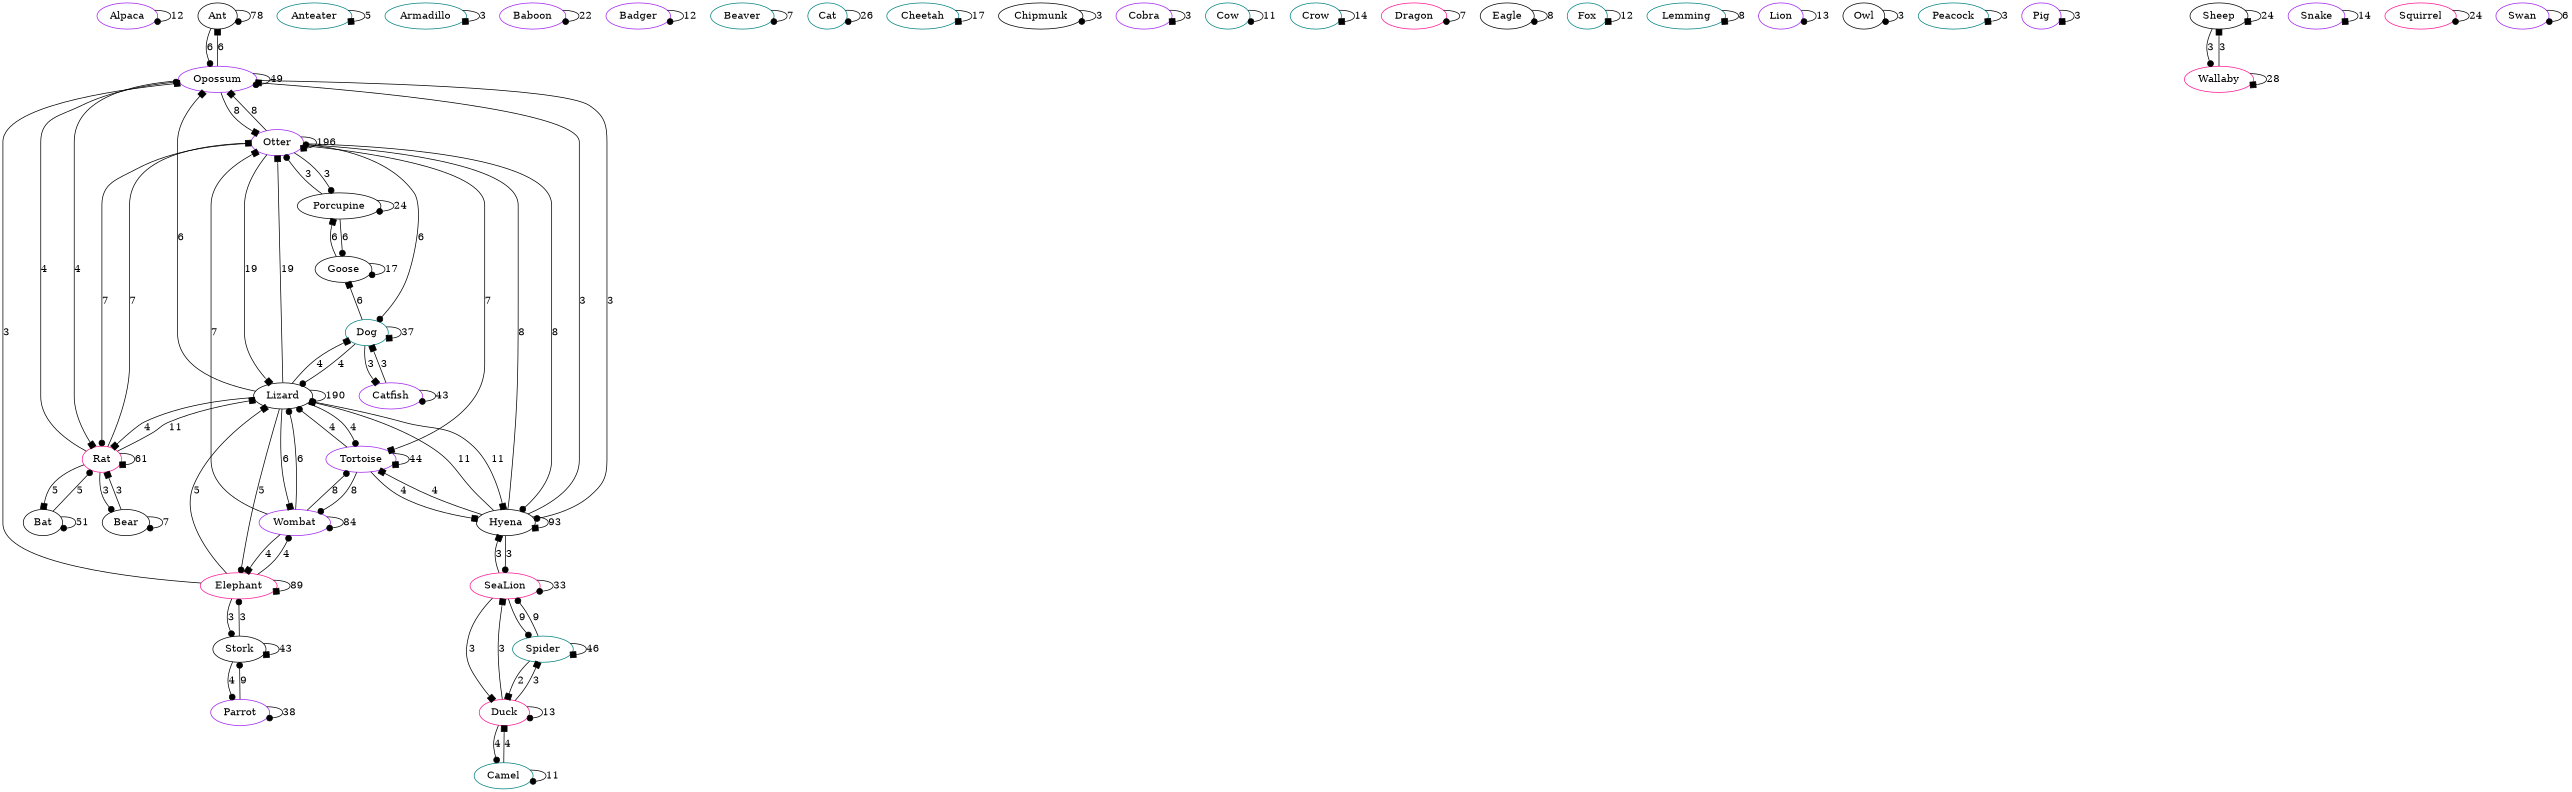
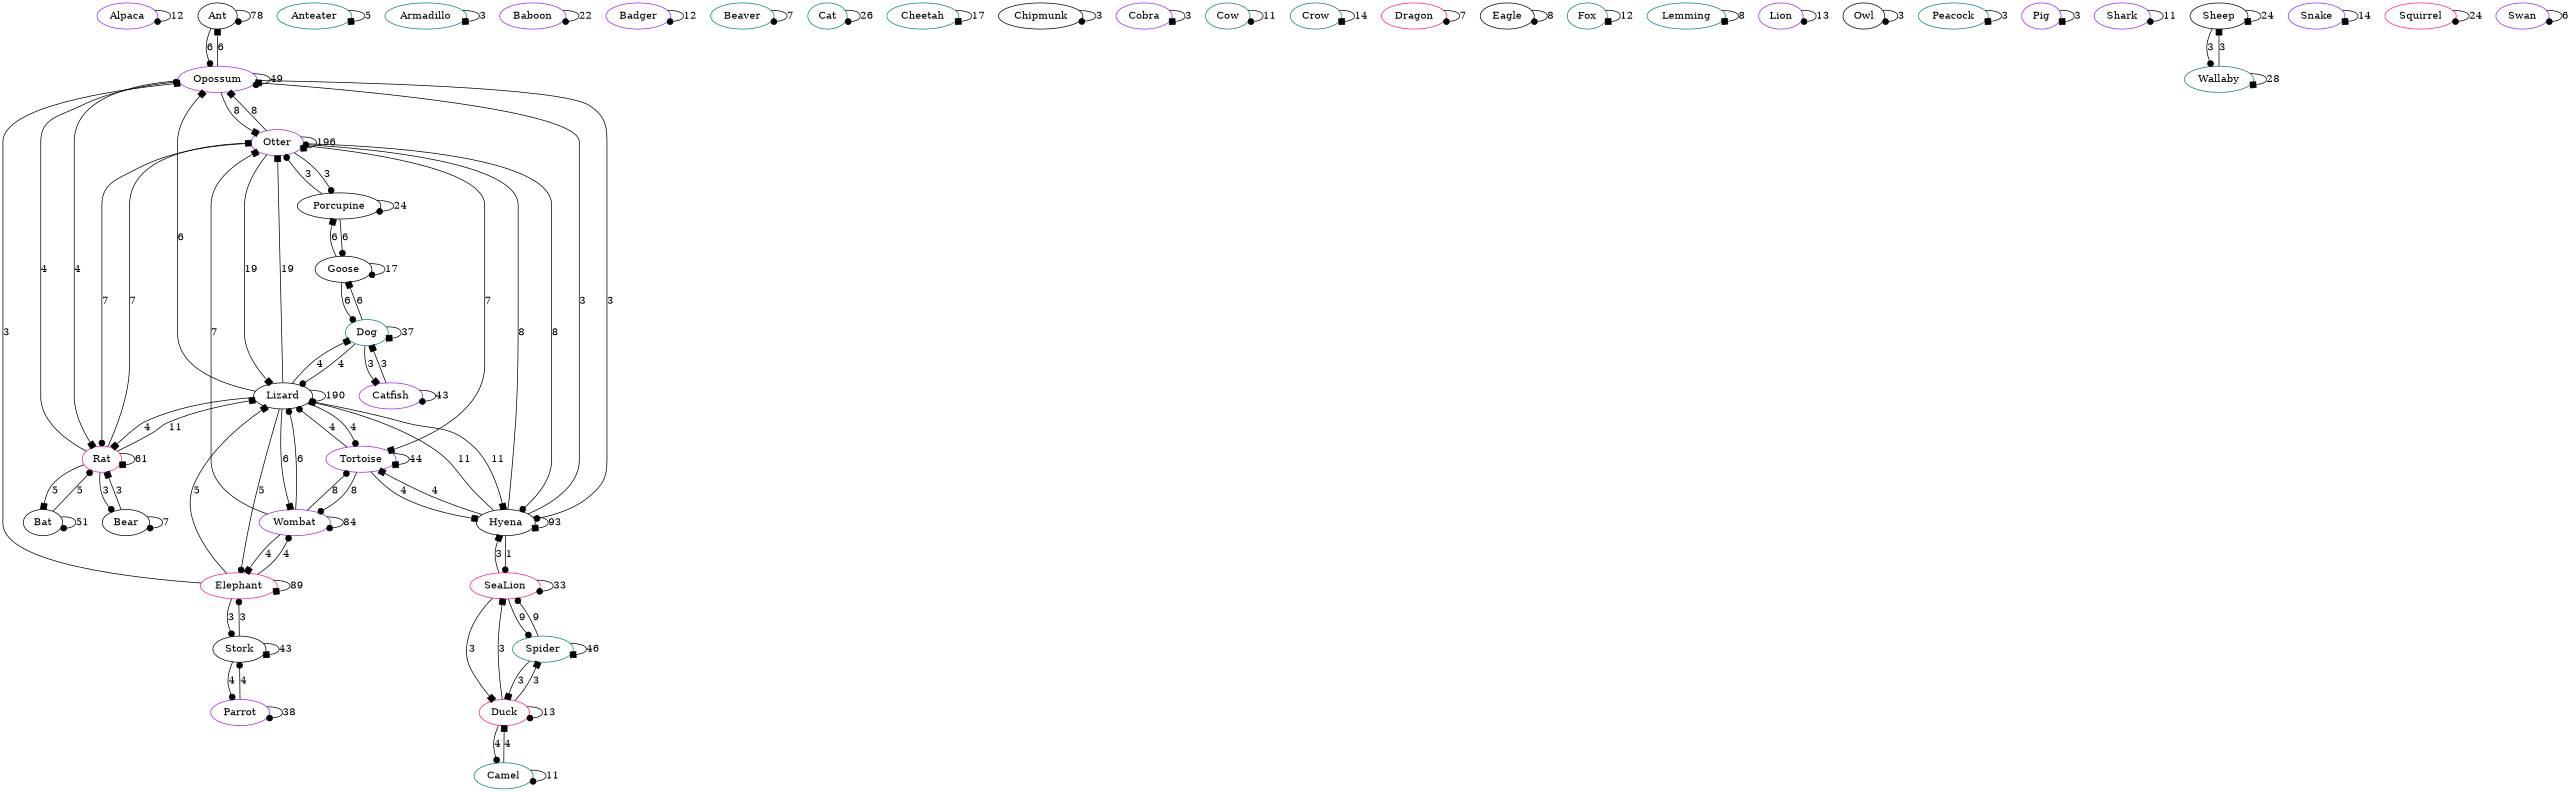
node "Shark": added
node "Wallaby": color deeppink -> teal
edge "Otter" -> "Dog": now "Goose" -> "Dog"
edge "Hyena" -> "SeaLion": label "3" -> "1"
edge "Parrot" -> "Stork": label "9" -> "4"
edge "Spider" -> "Duck": label "2" -> "3"
